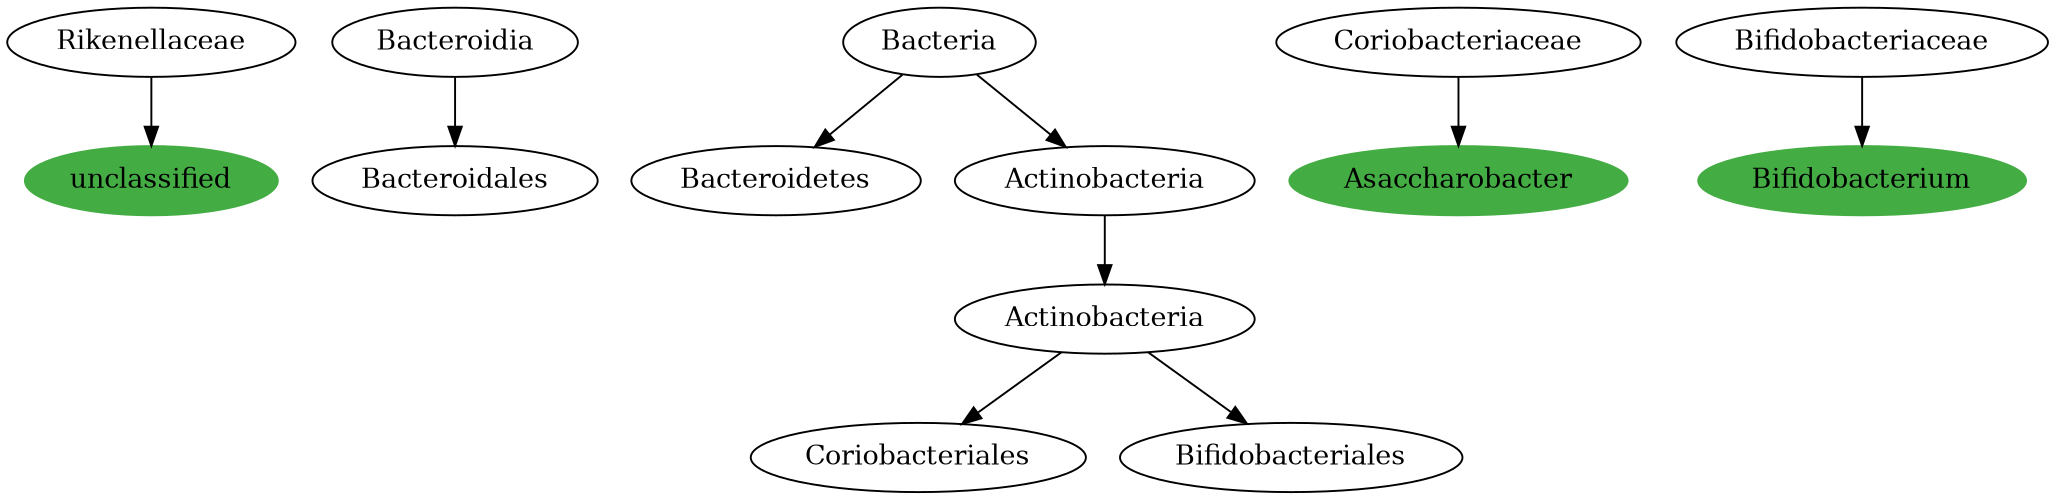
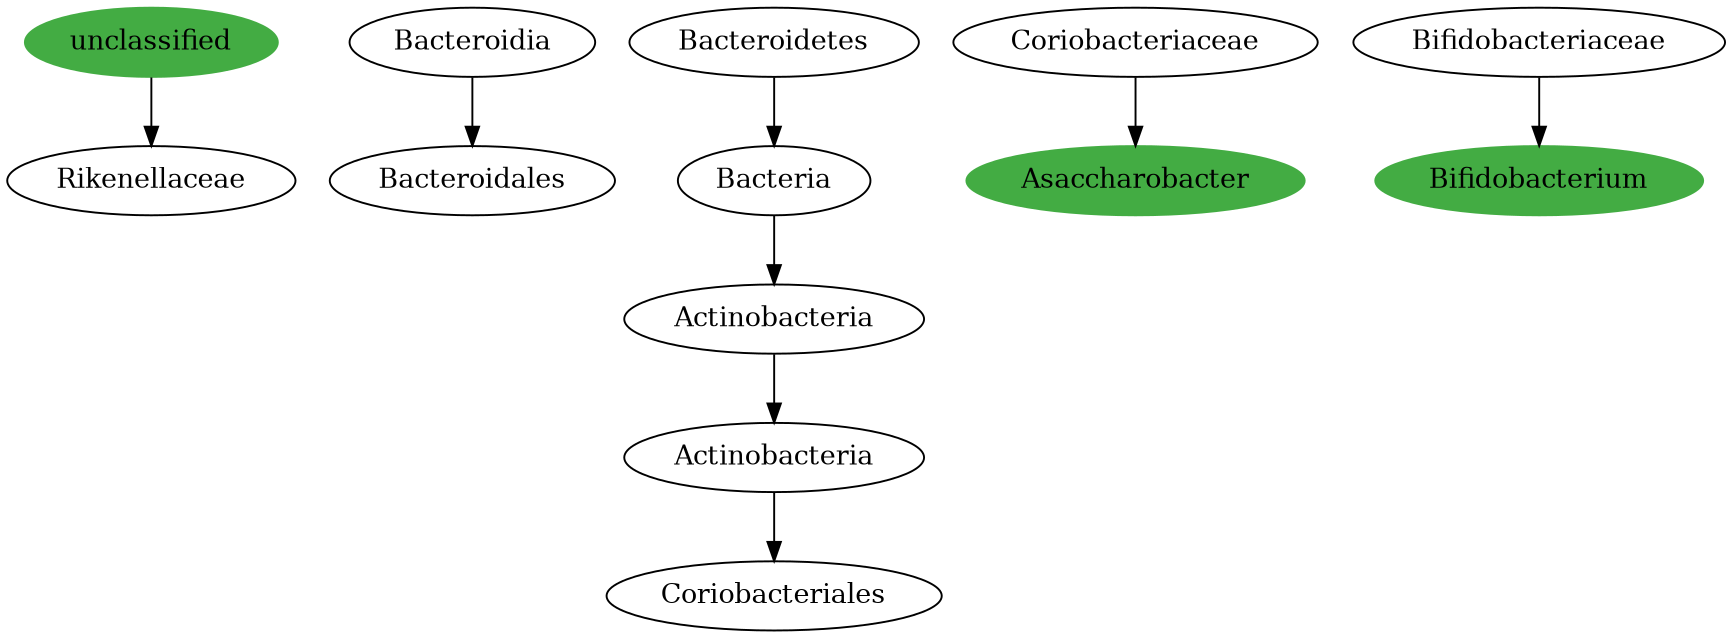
edge "Rikenellaceae" -> "unclassified": reversed
edge "Bacteria" -> "Bacteroidetes": reversed
node "Bifidobacteriales": removed
